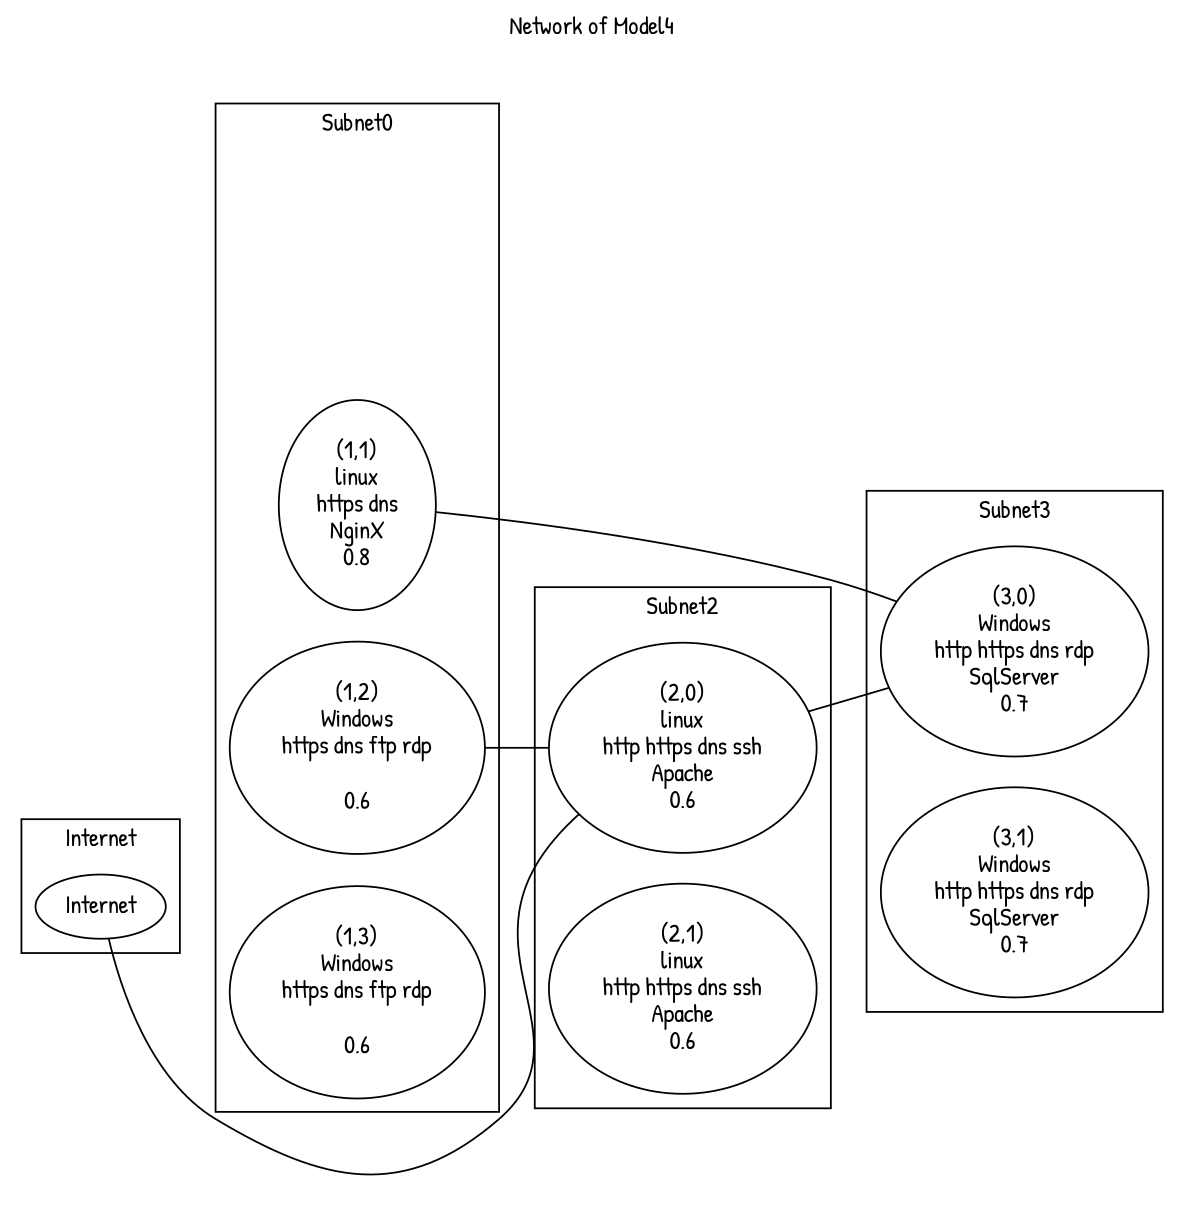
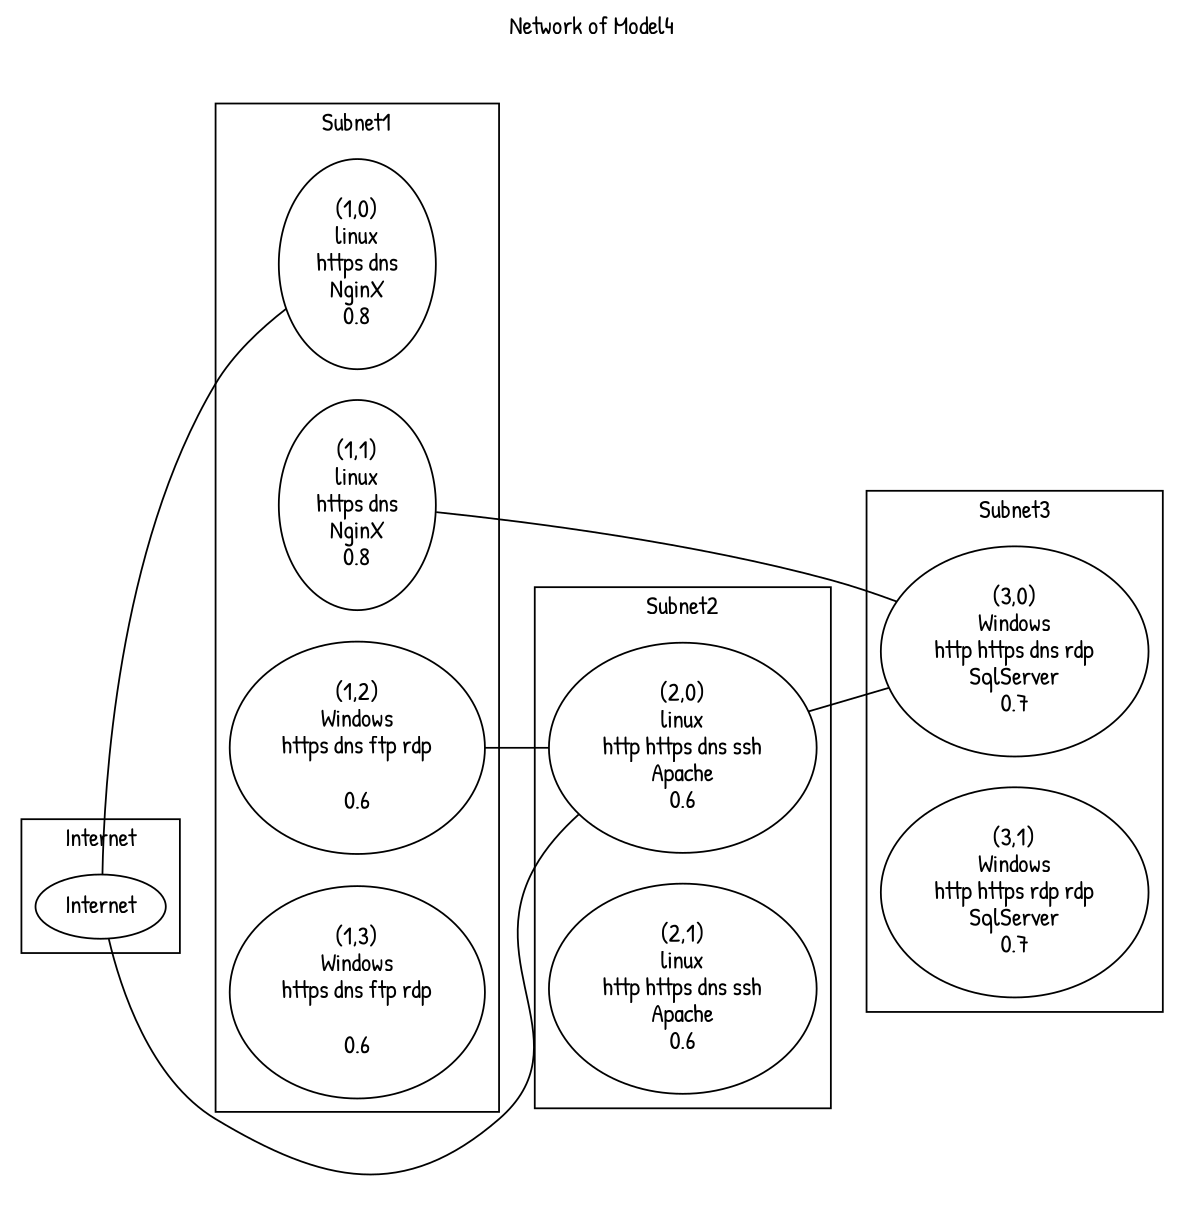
cluster "Subnet0": label "Subnet0" -> "Subnet1"
node "(1,0) linux https dns NginX 0.8": added
node "(3,1) Windows http https dns rdp SqlServer 0.7": label "(3,1) Windows http https dns rdp SqlServer 0.7" -> "(3,1) Windows http https rdp rdp SqlServer 0.7"
